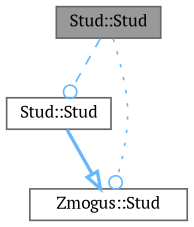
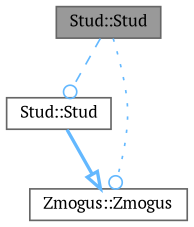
node "Zmogus::Stud": label "Zmogus::Stud" -> "Zmogus::Zmogus"
